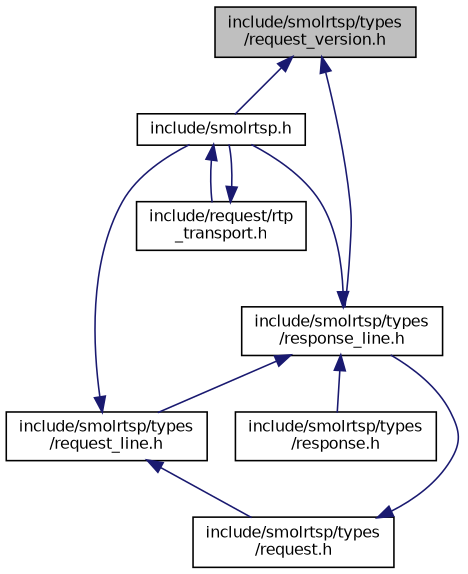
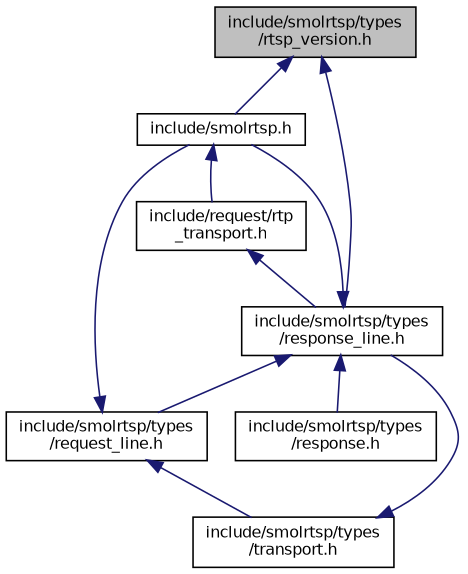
node "include/smolrtsp/types /request_version.h": label "include/smolrtsp/types /request_version.h" -> "include/smolrtsp/types /rtsp_version.h"
edge "include/smolrtsp.h" -> "include/request/rtp _transport.h": now "include/smolrtsp/types /response_line.h" -> "include/request/rtp _transport.h"
node "include/smolrtsp/types /request.h": label "include/smolrtsp/types /request.h" -> "include/smolrtsp/types /transport.h"
